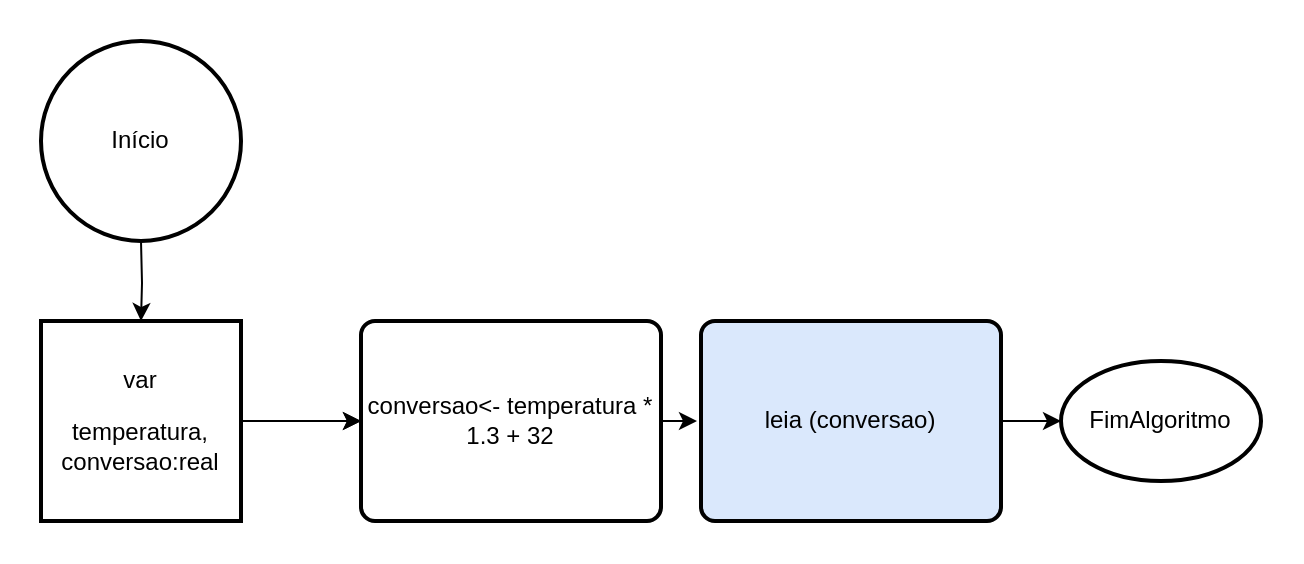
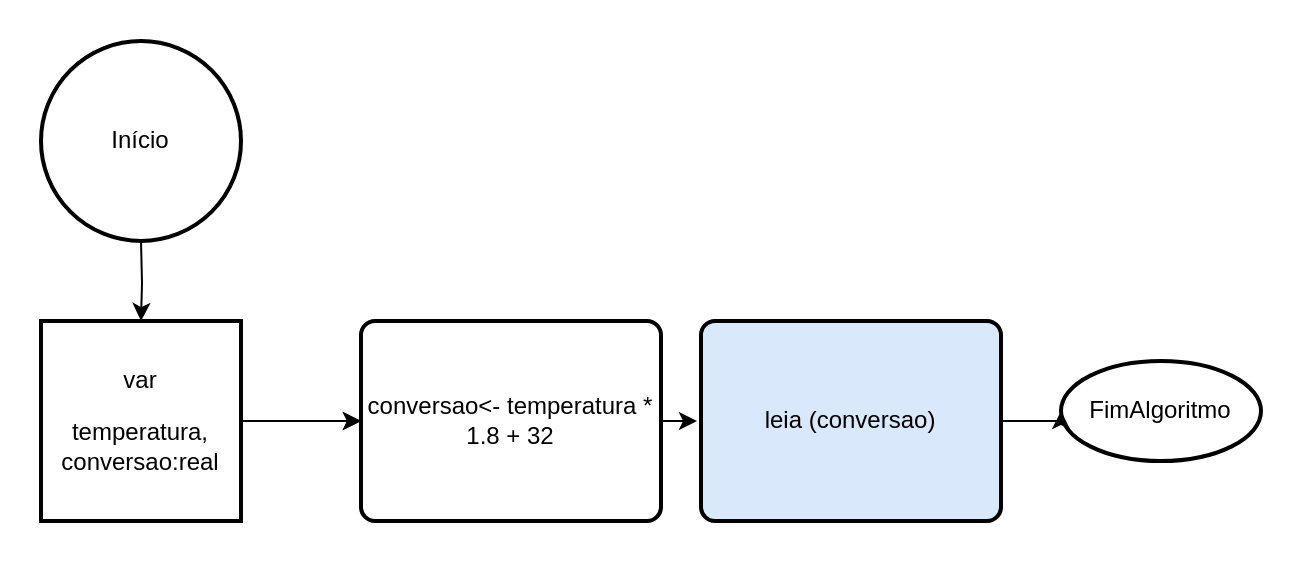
node "conversao<- temperatura * 1.3 + 32": label "conversao<- temperatura * 1.3 + 32" -> "conversao<- temperatura * 1.8 + 32"
node "FimAlgoritmo": size 200x120 -> 200x100
